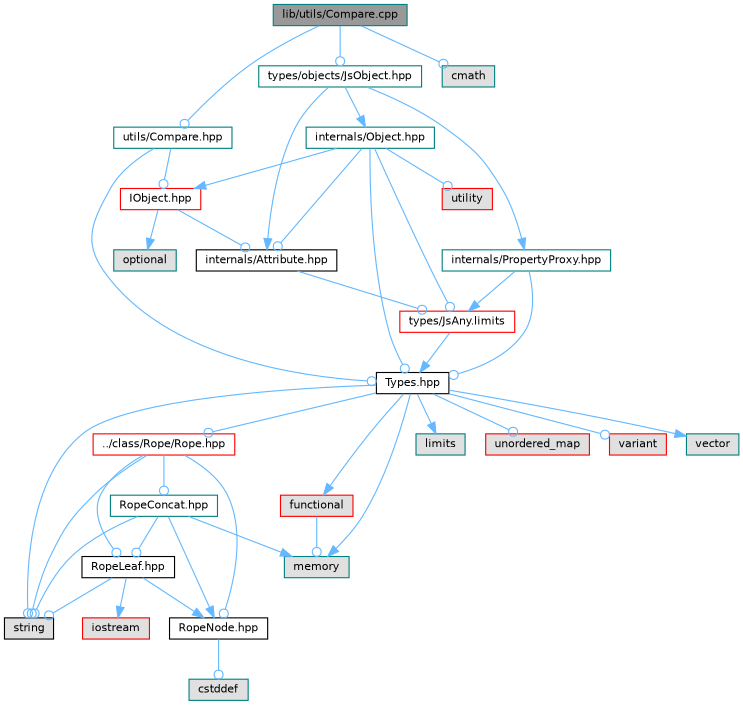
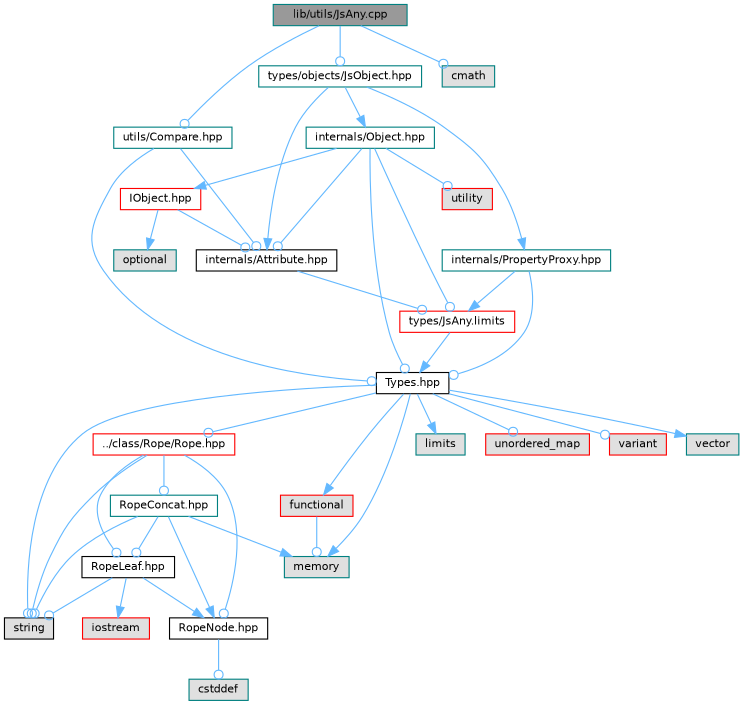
node "lib/utils/Compare.cpp": label "lib/utils/Compare.cpp" -> "lib/utils/JsAny.cpp"
edge "utils/Compare.hpp" -> "IObject.hpp": now "utils/Compare.hpp" -> "internals/Attribute.hpp"
